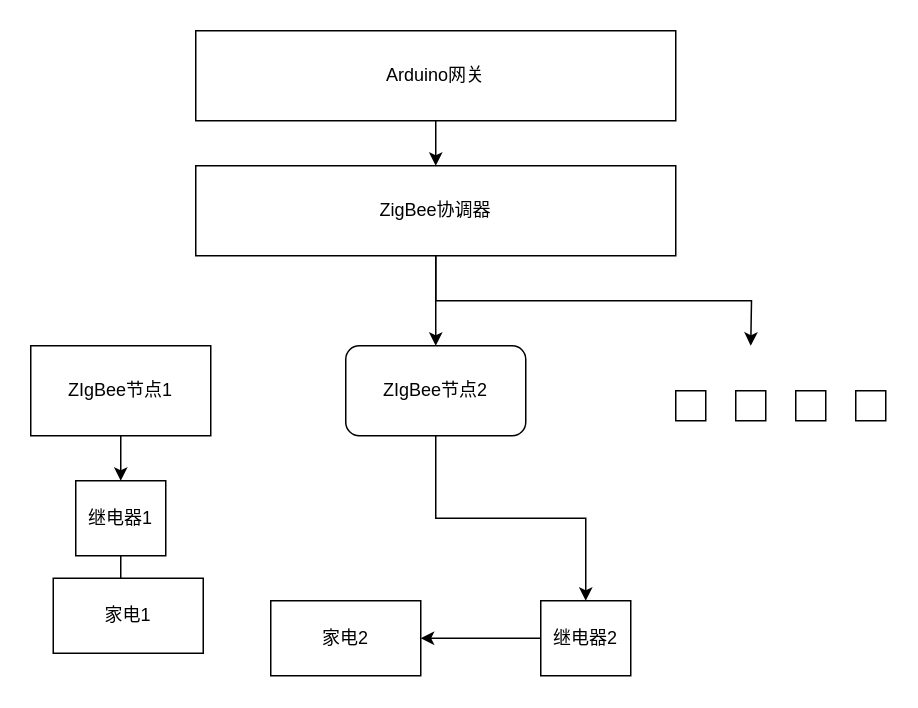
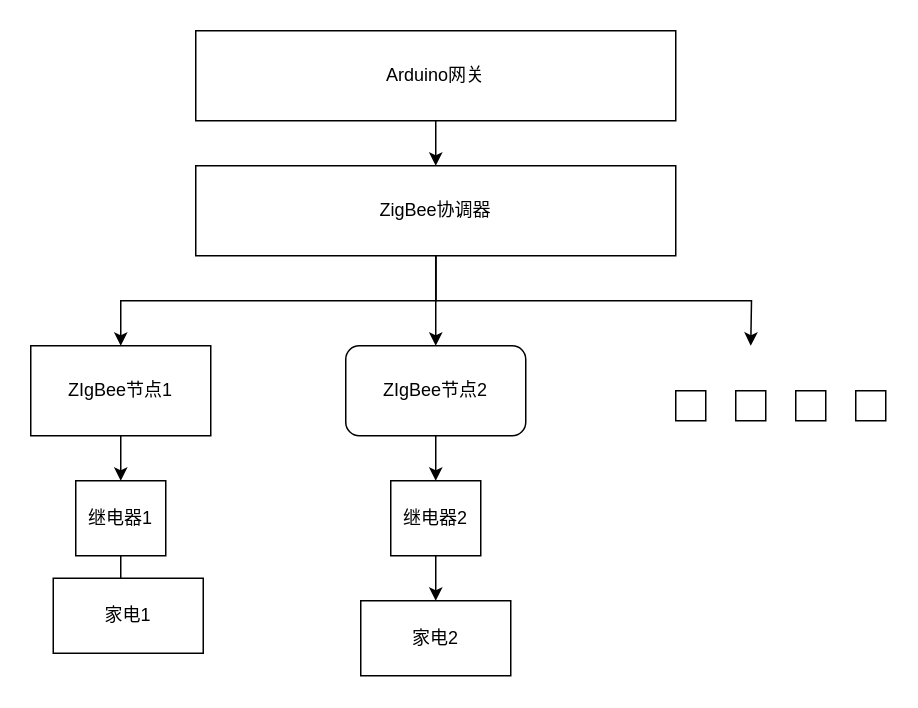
edge "ZigBee协调器" -> "ZIgBee节点1": added
node "家电2": moved (346, 638) -> (436, 638)
node "继电器2": moved (586, 638) -> (436, 518)
